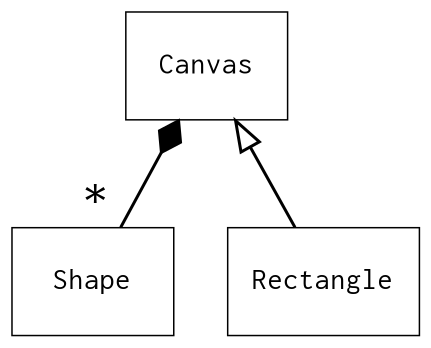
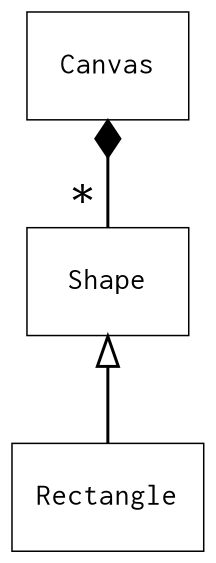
edge "Rectangle" -> "Canvas": now "Rectangle" -> "Shape"
